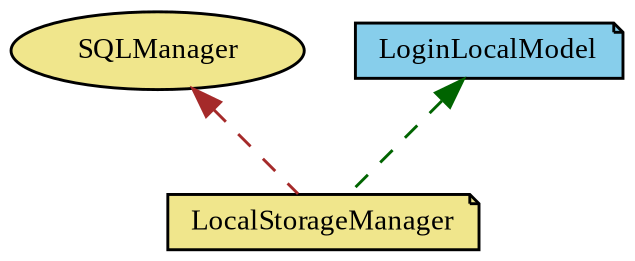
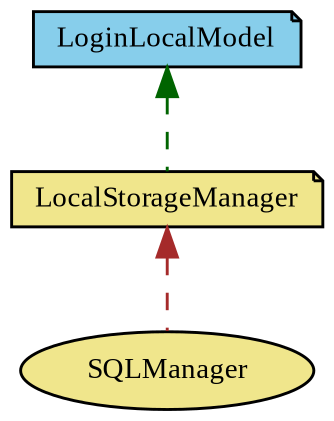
edge "LocalStorageManager" -> "SQLManager": reversed
